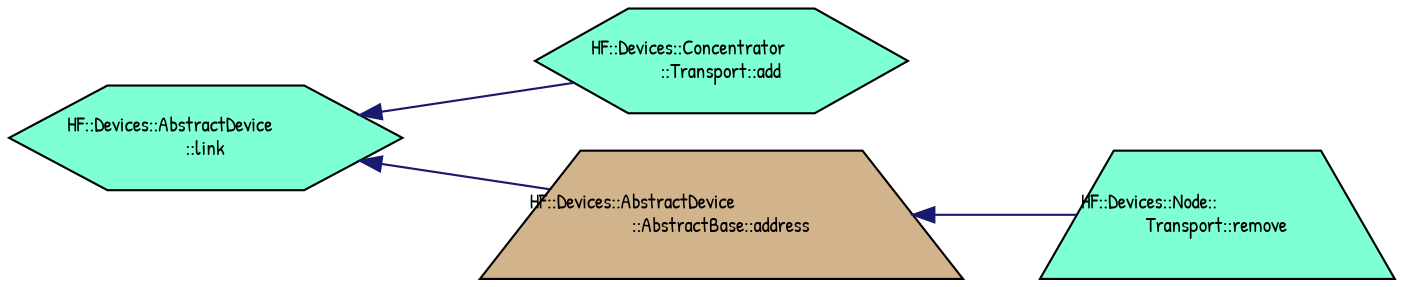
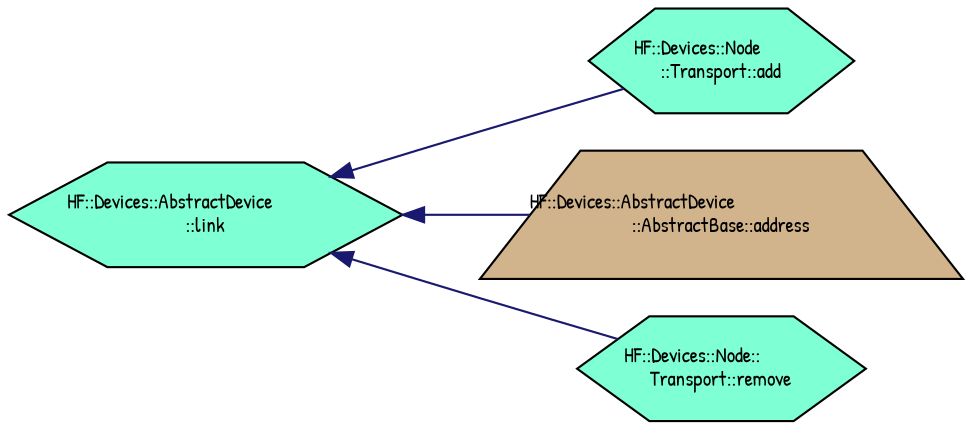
node "HF::Devices::Concentrator ::Transport::add": label "HF::Devices::Concentrator ::Transport::add" -> "HF::Devices::Node ::Transport::add"
edge "HF::Devices::Node:: Transport::remove" -> "HF::Devices::AbstractDevice ::AbstractBase::address": now "HF::Devices::Node:: Transport::remove" -> "HF::Devices::AbstractDevice ::link"
node "HF::Devices::Node:: Transport::remove": shape trapezium -> hexagon
